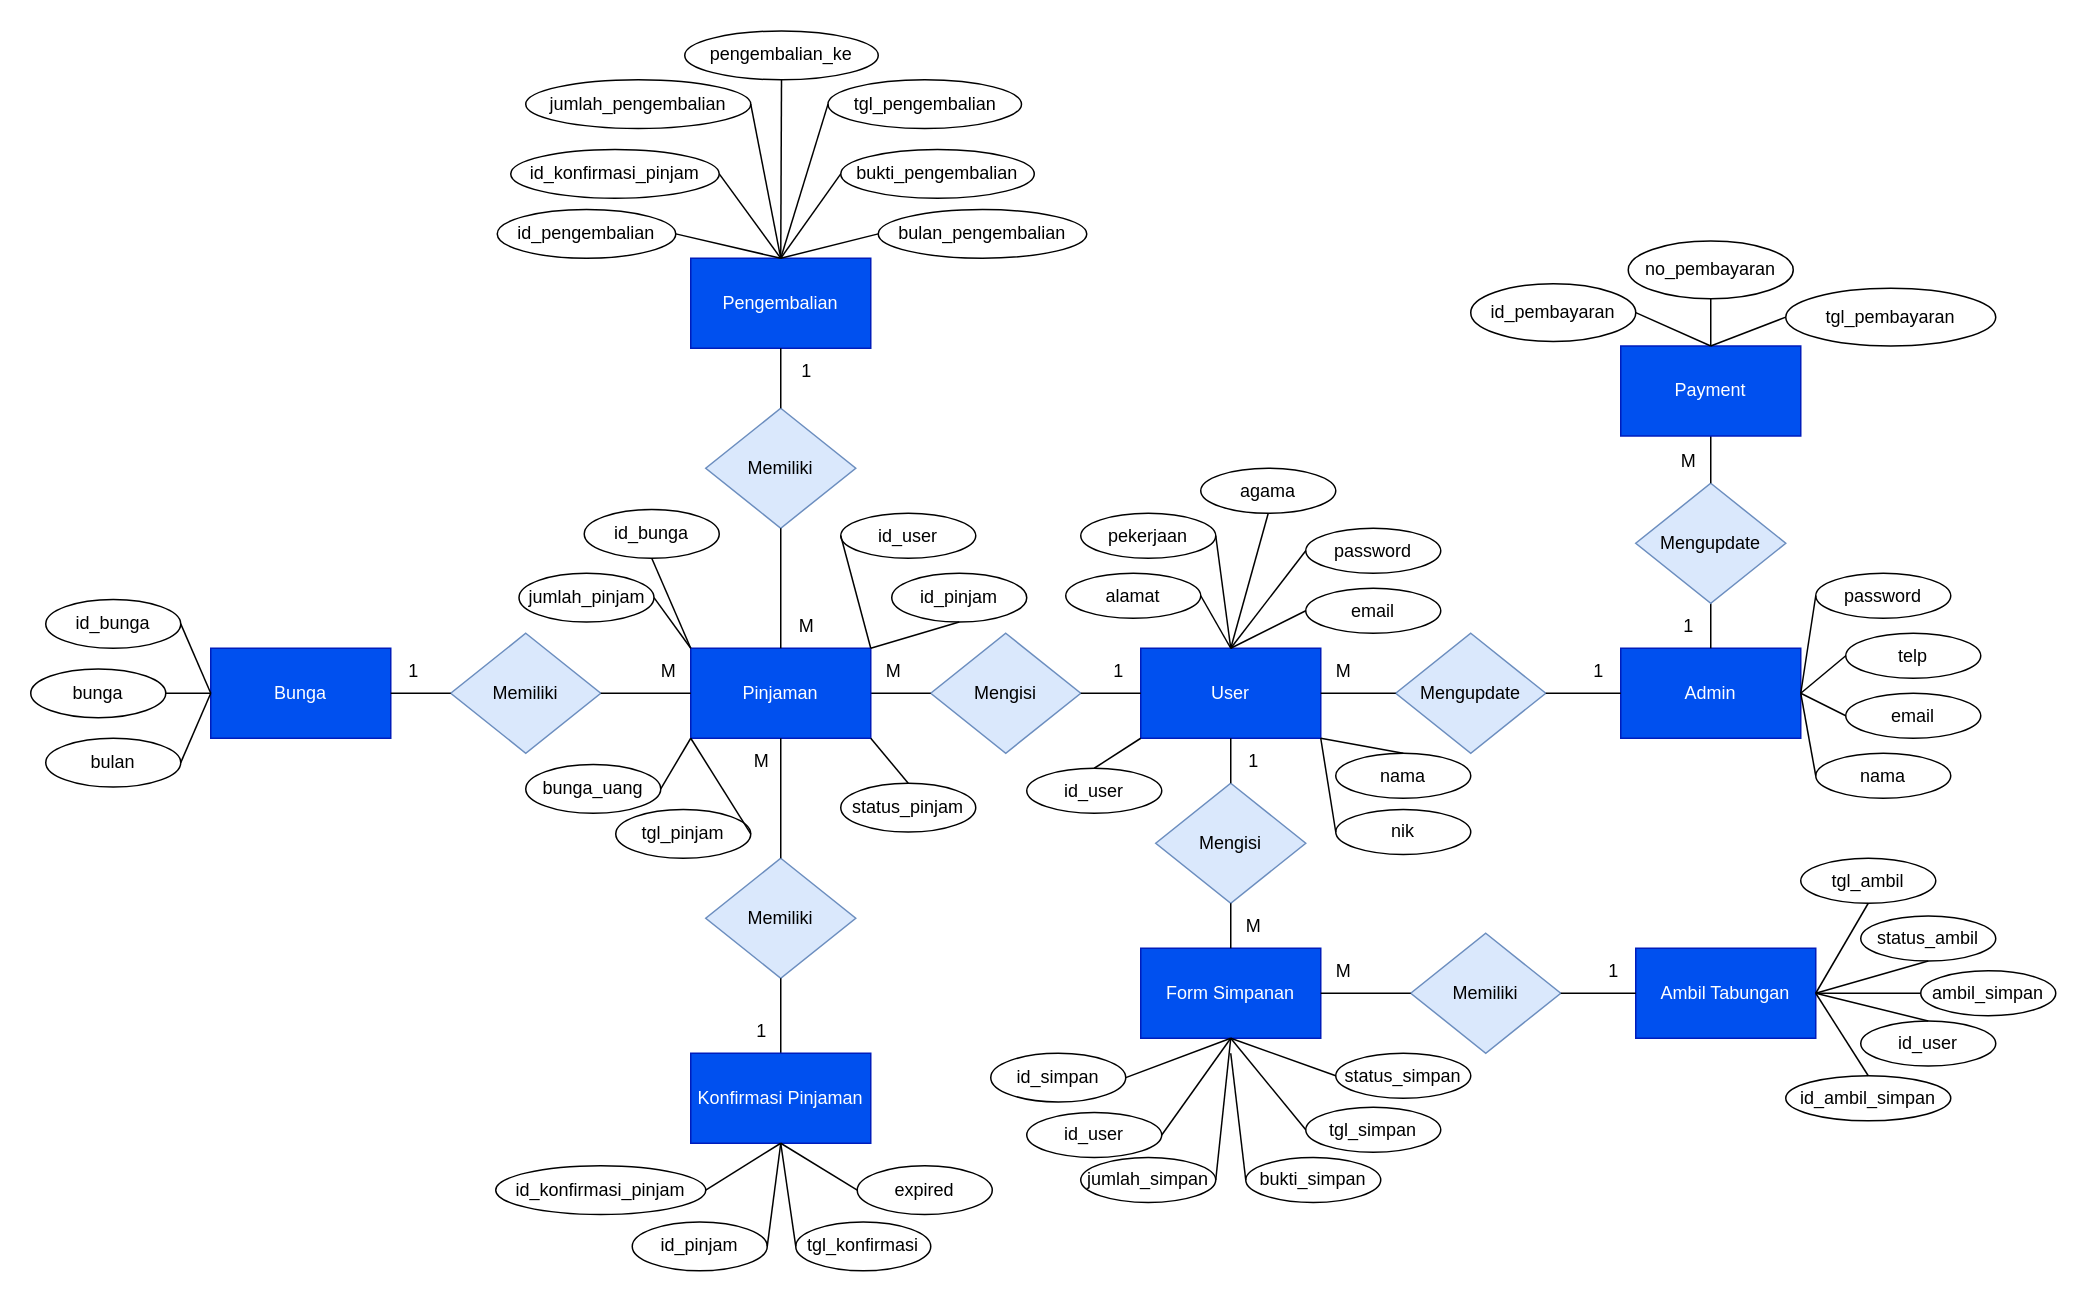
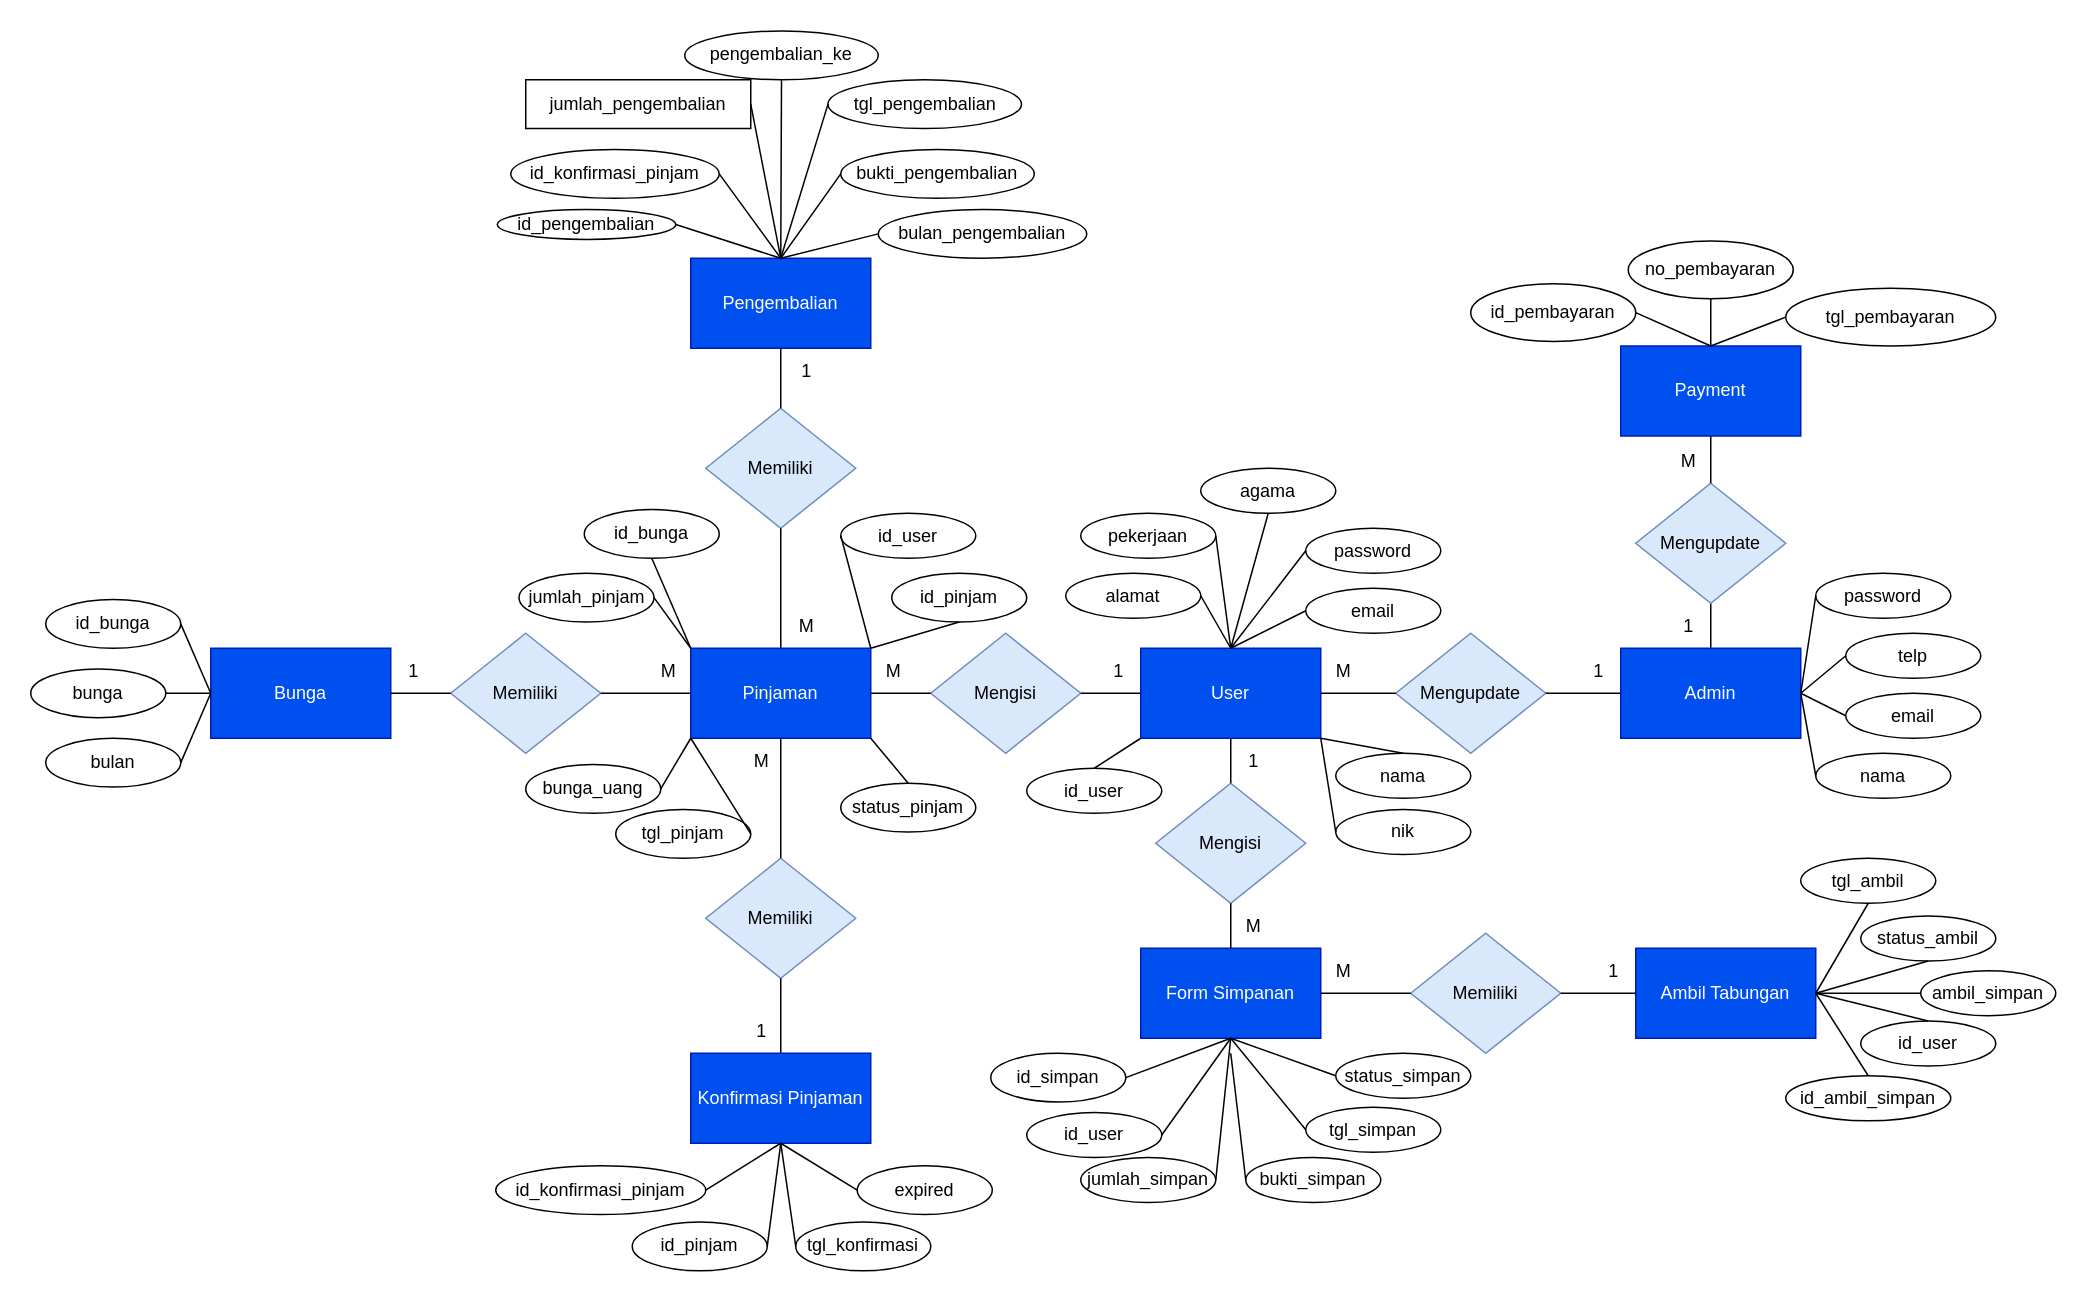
node "jumlah_pengembalian": shape ellipse -> rectangle
node "id_pengembalian": size 179x49 -> 179x30
